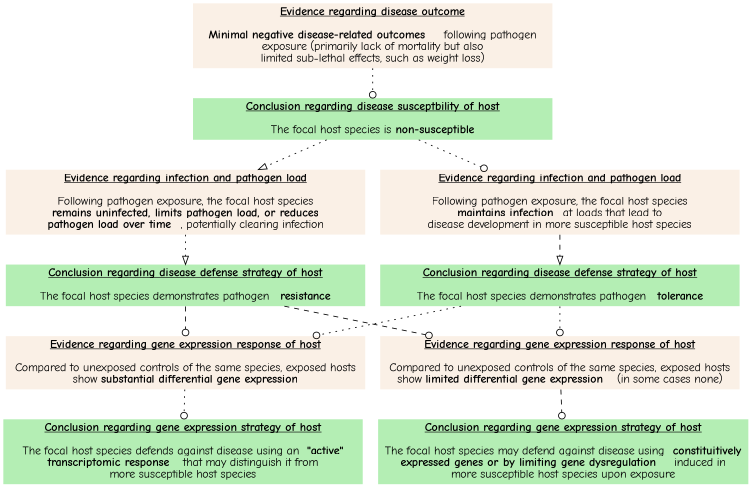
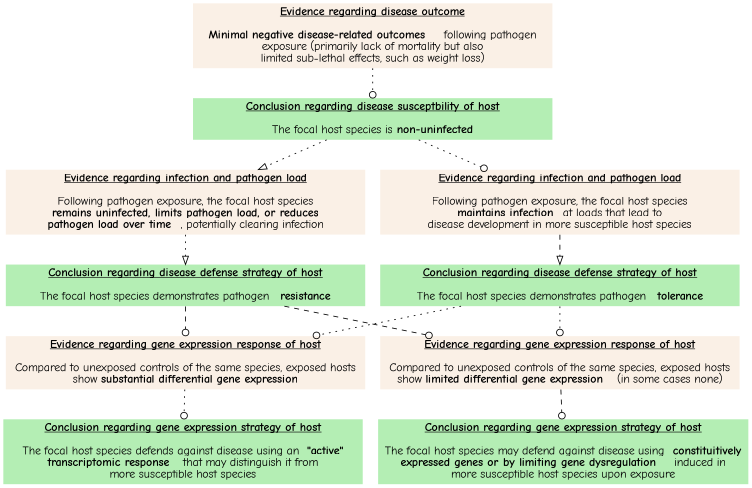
node "Conclusion regarding disease susceptbility of host": text "non-susceptible" -> "non-uninfected"
